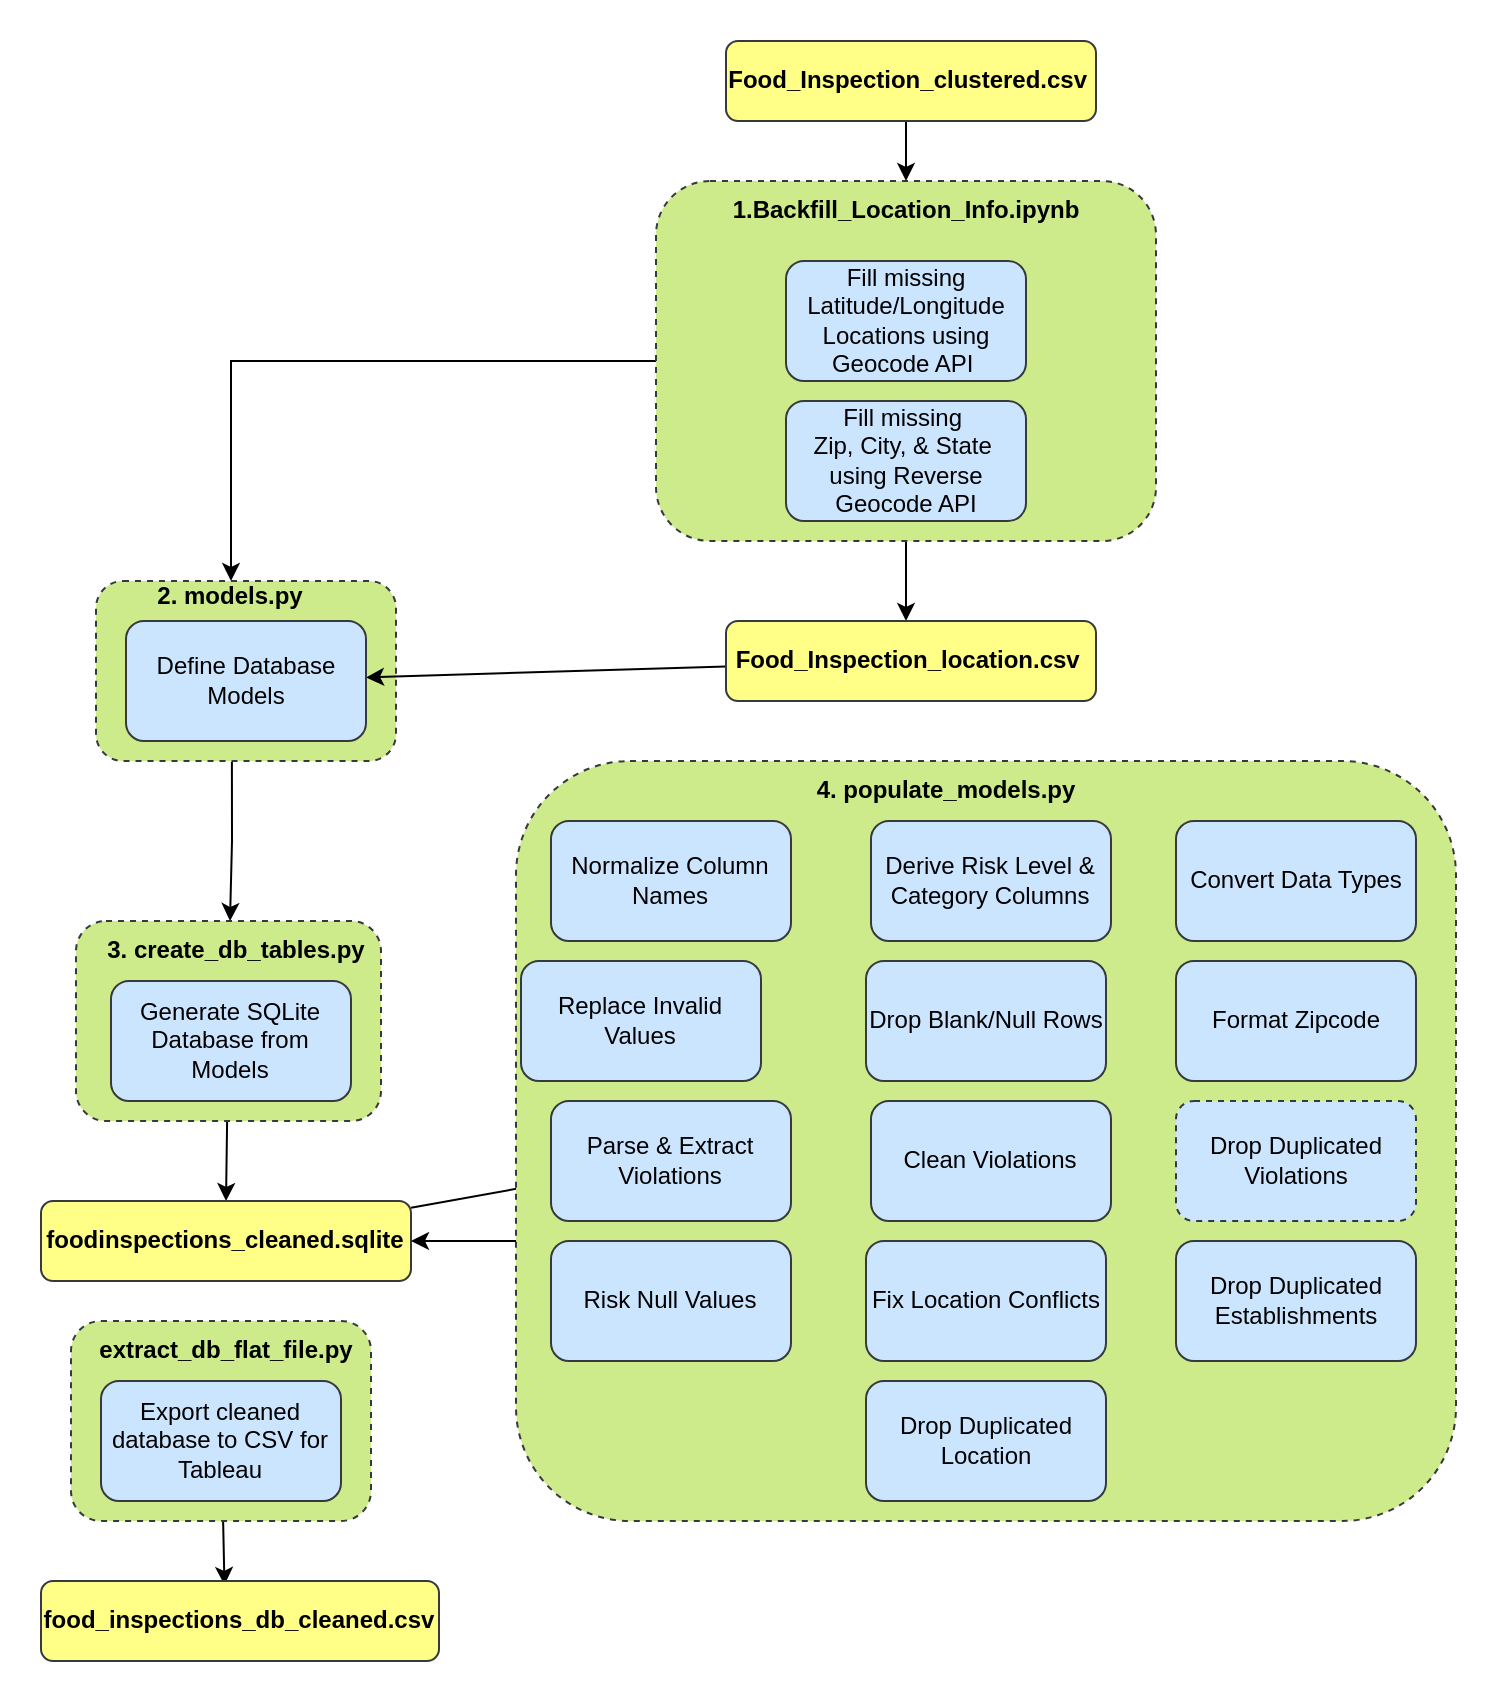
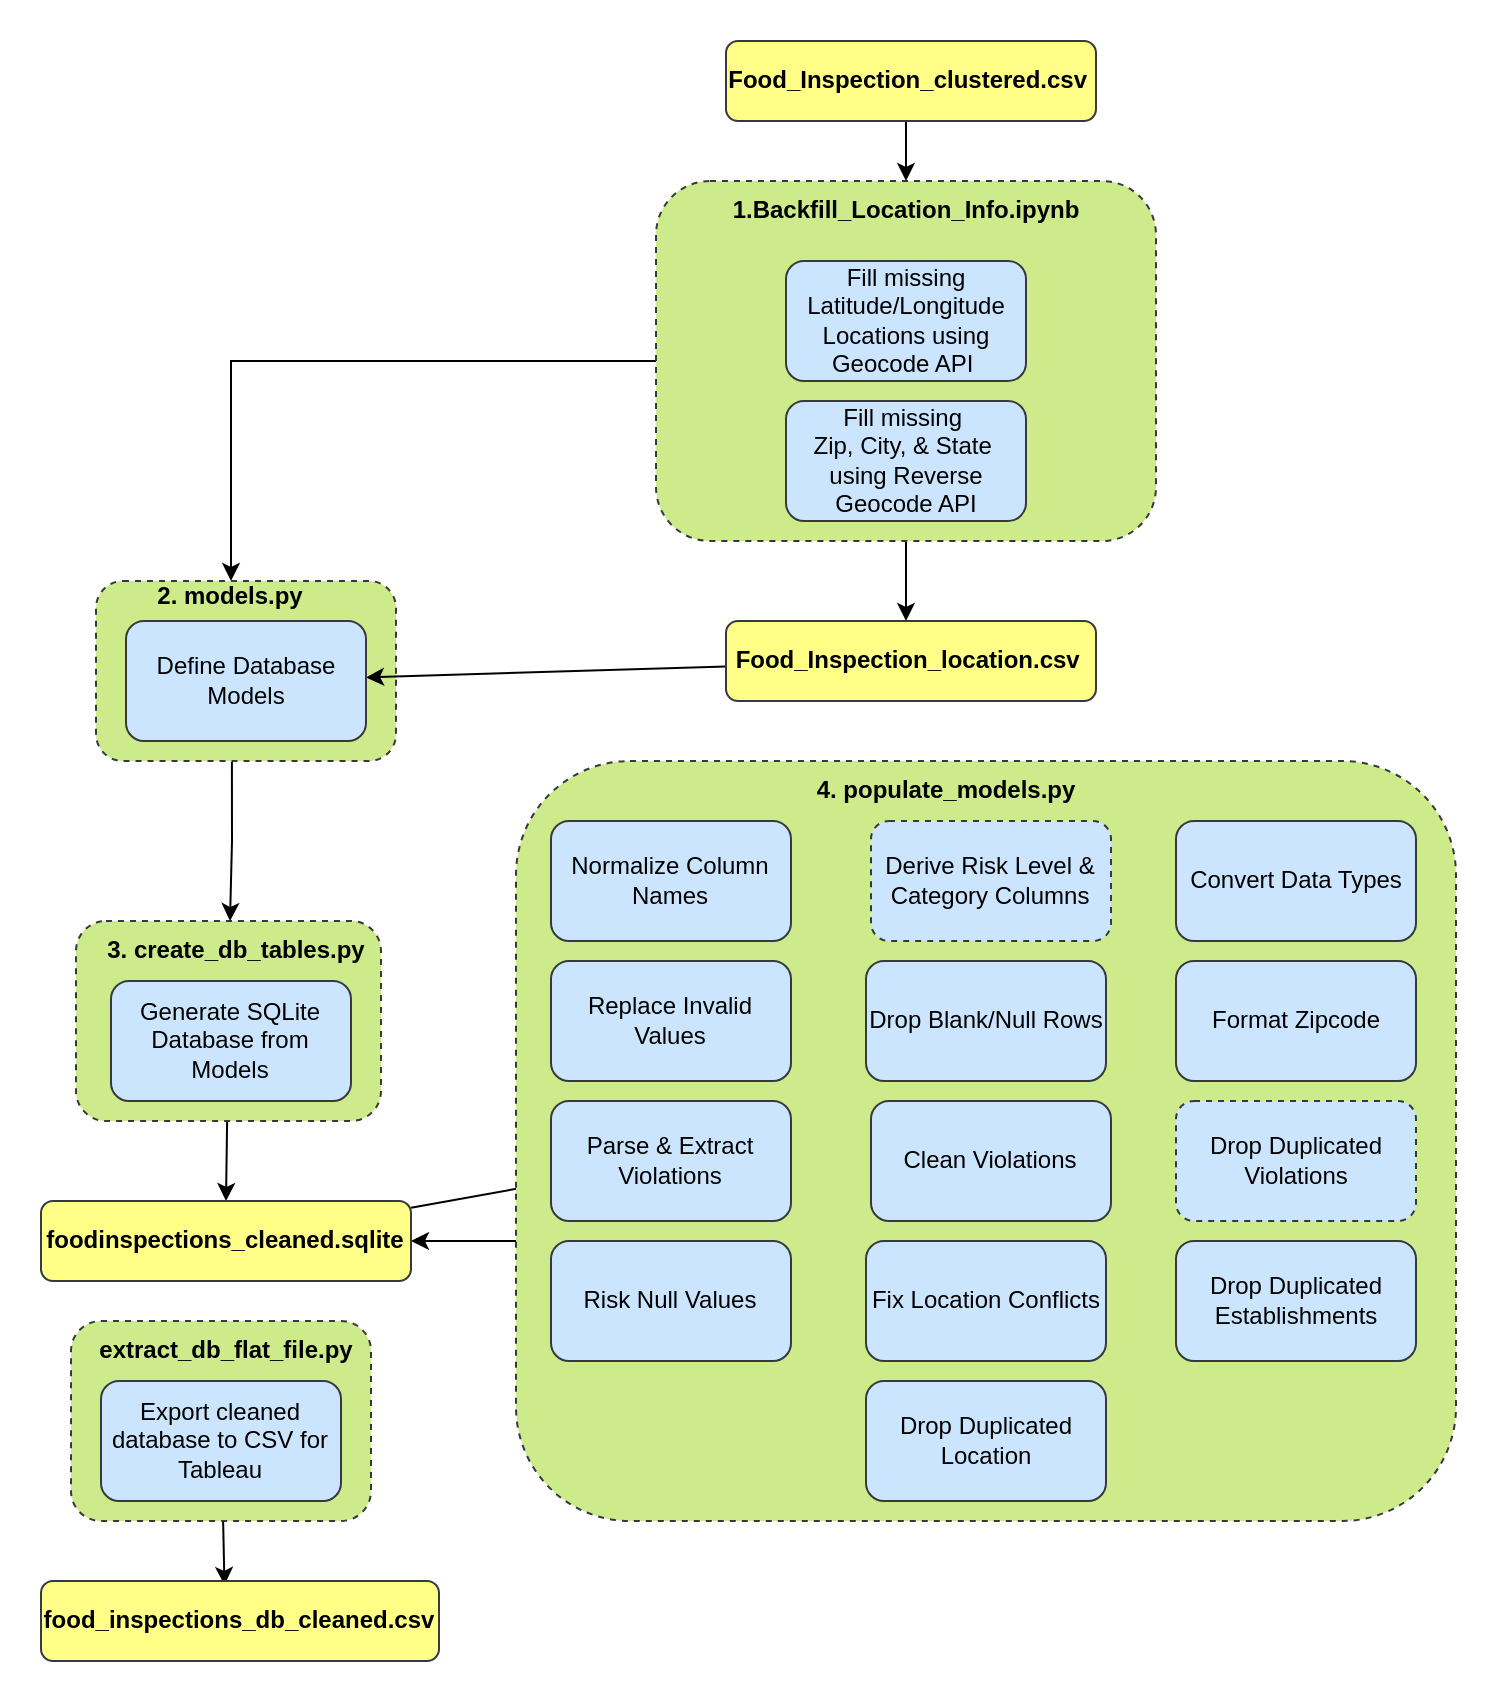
node "Derive Risk Level & Category Columns": style solid -> dashed
node "Replace Invalid Values": moved (641, 1021) -> (671, 1021)
